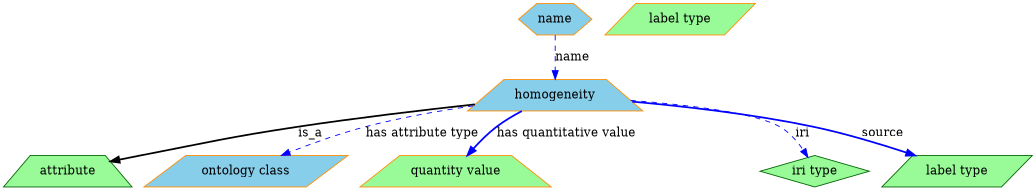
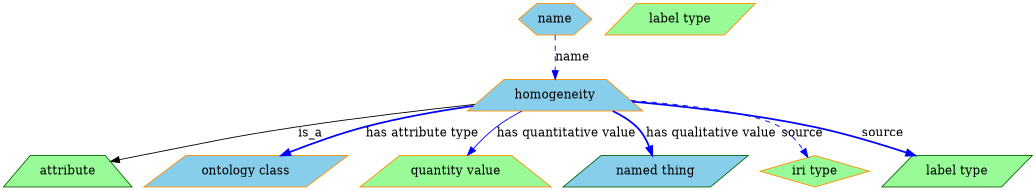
edge "homogeneity" -> "ontology class": style dashed -> bold
edge "homogeneity" -> "attribute": style bold -> solid
edge "homogeneity" -> "quantity value": style bold -> solid
edge "homogeneity" -> "iri type": label "iri" -> "source"
node "named thing": added
node "iri type": color darkgreen -> darkorange
